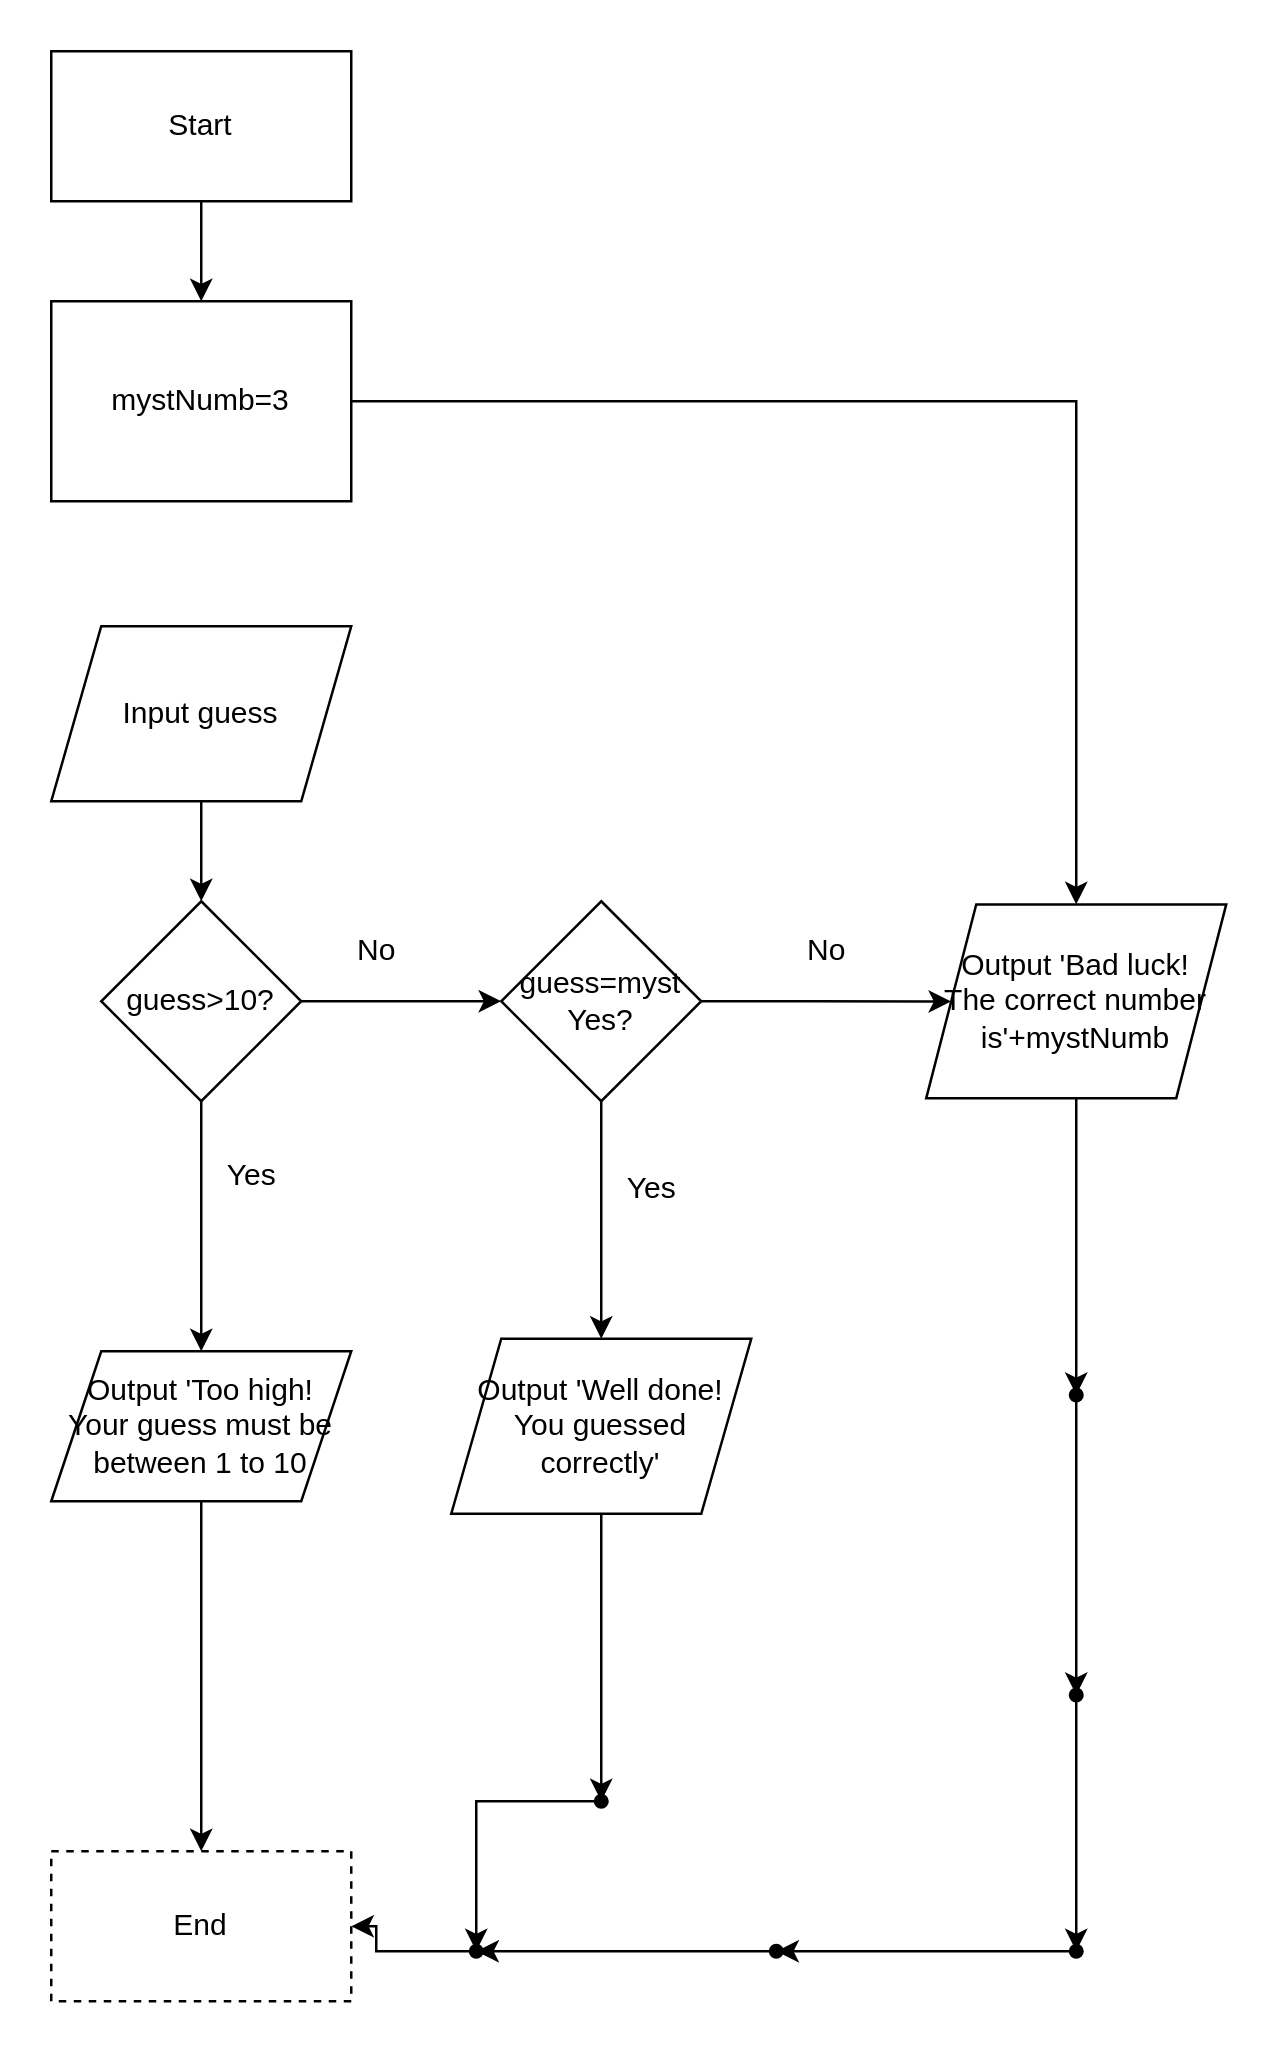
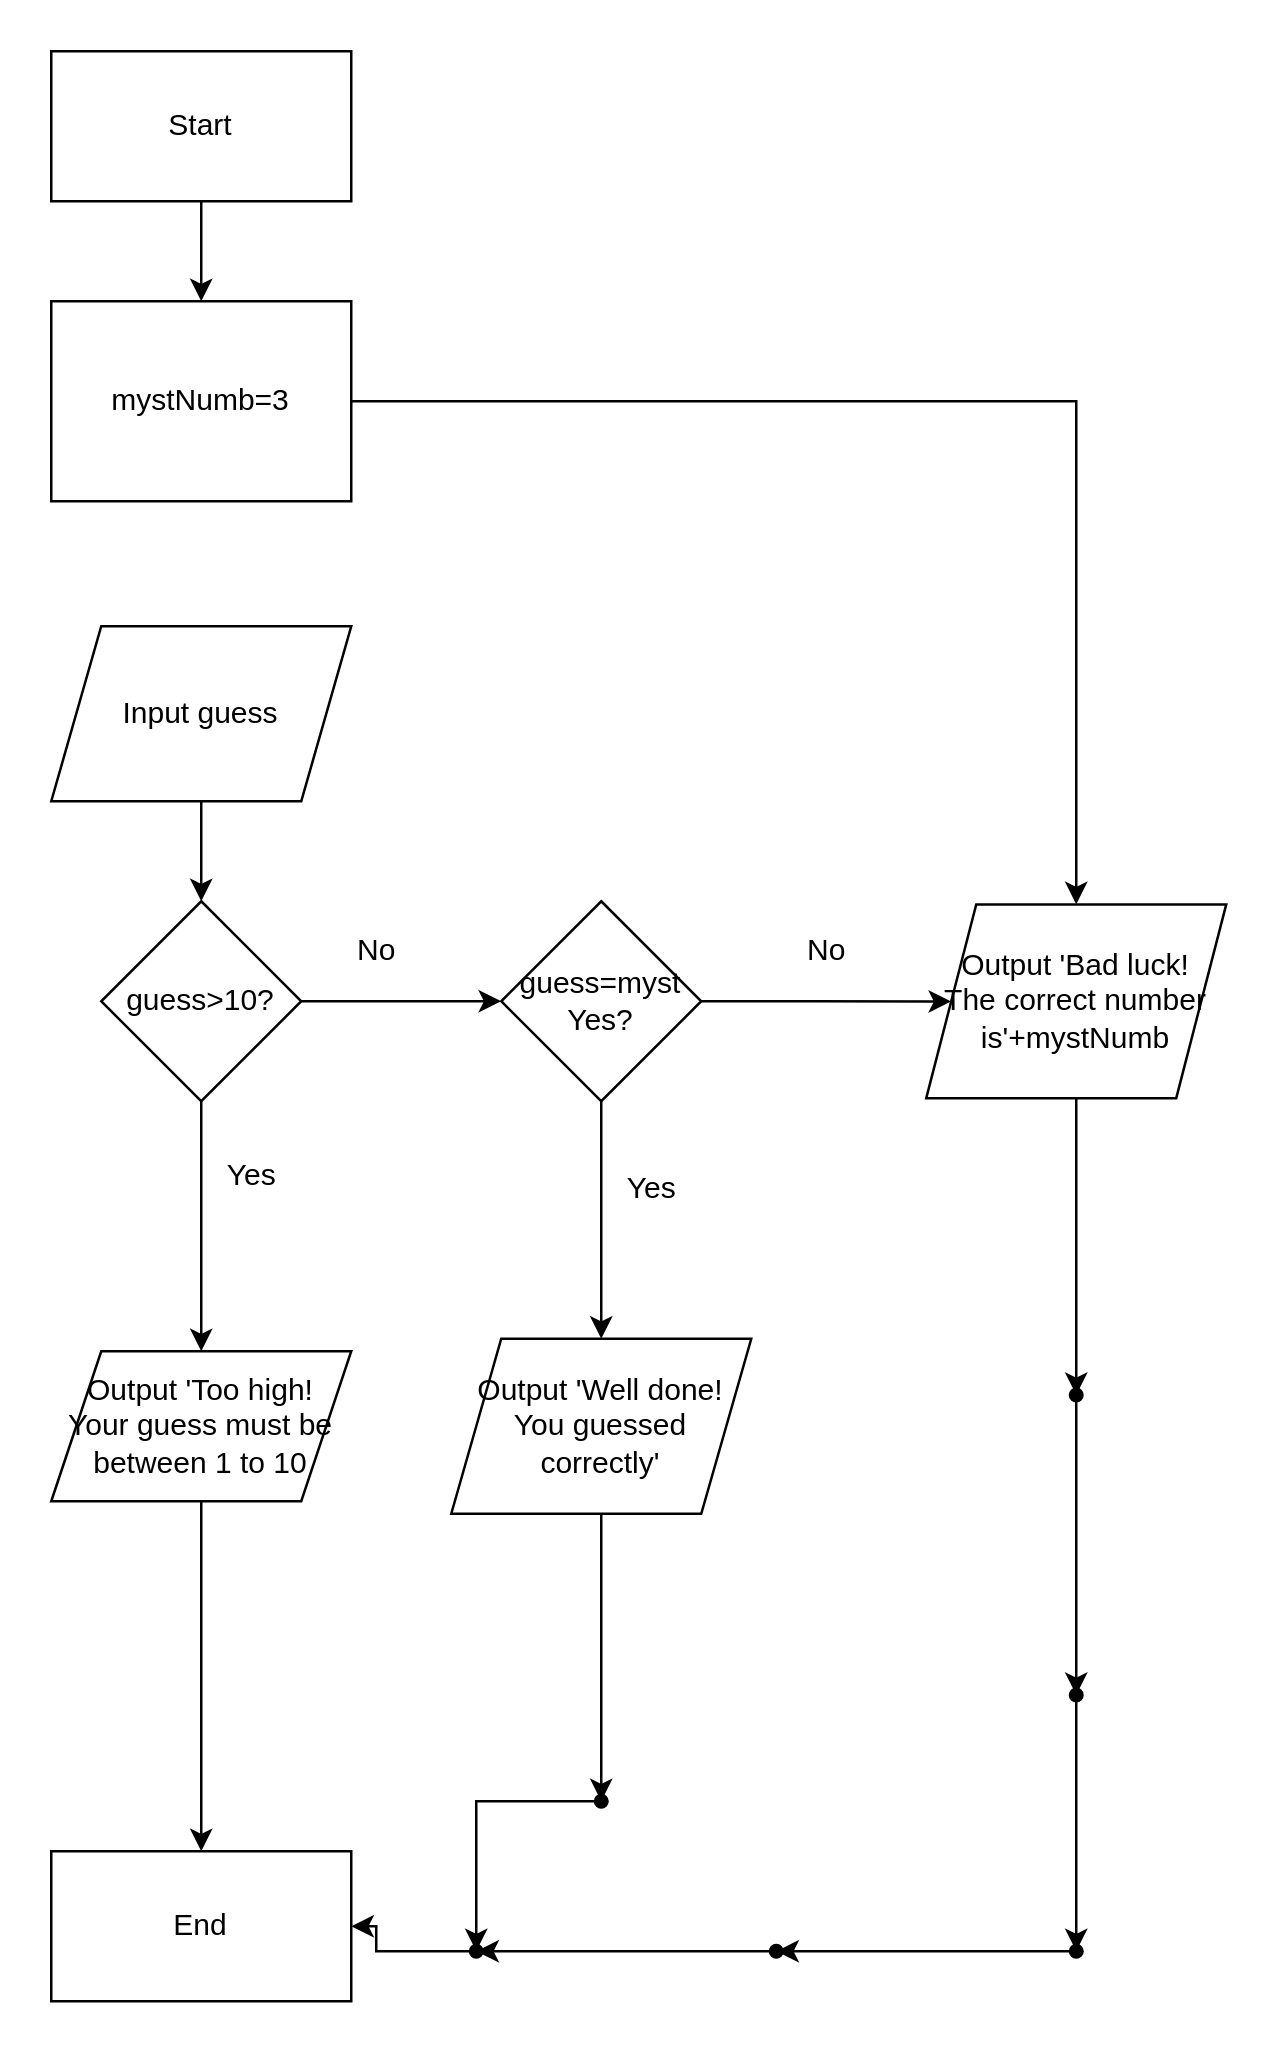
node "End": style dashed -> solid
